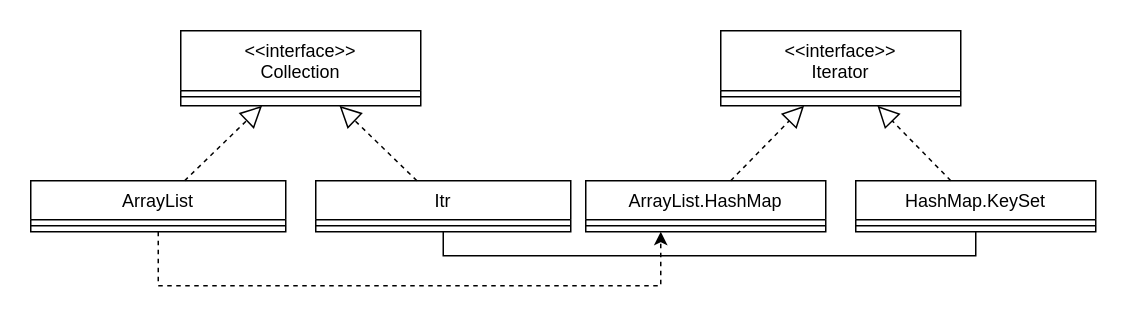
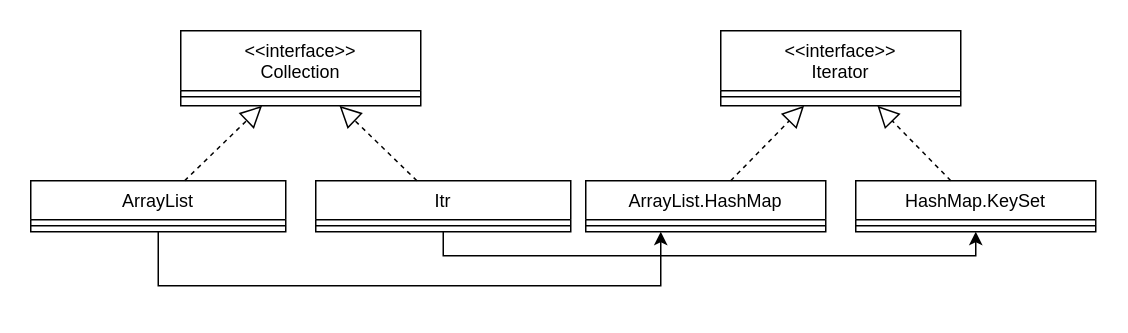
edge "Itr" -- "HashMap.KeySet": arrowhead none -> classic
edge "ArrayList" -> "ArrayList.HashMap": style dashed -> solid
